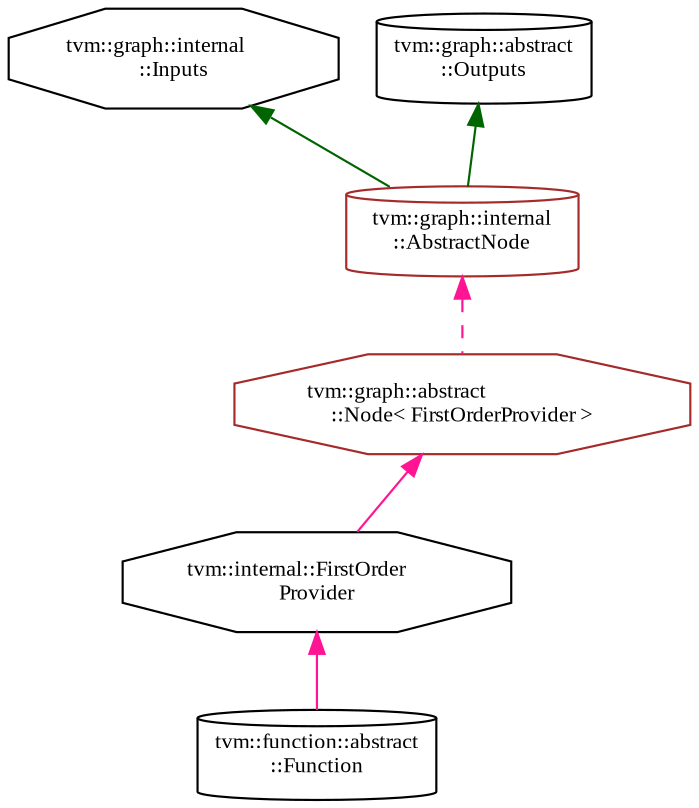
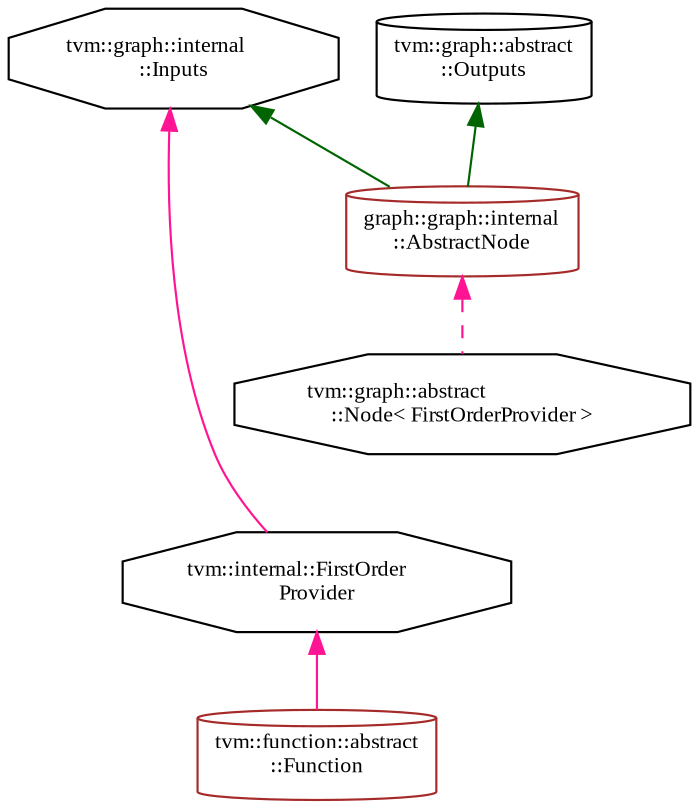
node "tvm::graph::internal ::AbstractNode": label "tvm::graph::internal ::AbstractNode" -> "graph::graph::internal ::AbstractNode"
node "tvm::graph::abstract ::Node< FirstOrderProvider >": color brown -> black
edge "tvm::internal::FirstOrder Provider" -> "tvm::graph::abstract ::Node< FirstOrderProvider >": now "tvm::internal::FirstOrder Provider" -> "tvm::graph::internal ::Inputs"
node "tvm::function::abstract ::Function": color black -> brown
